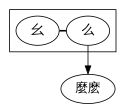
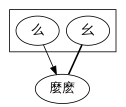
edge "幺" -- "么": now "幺" -- "麼麽"
